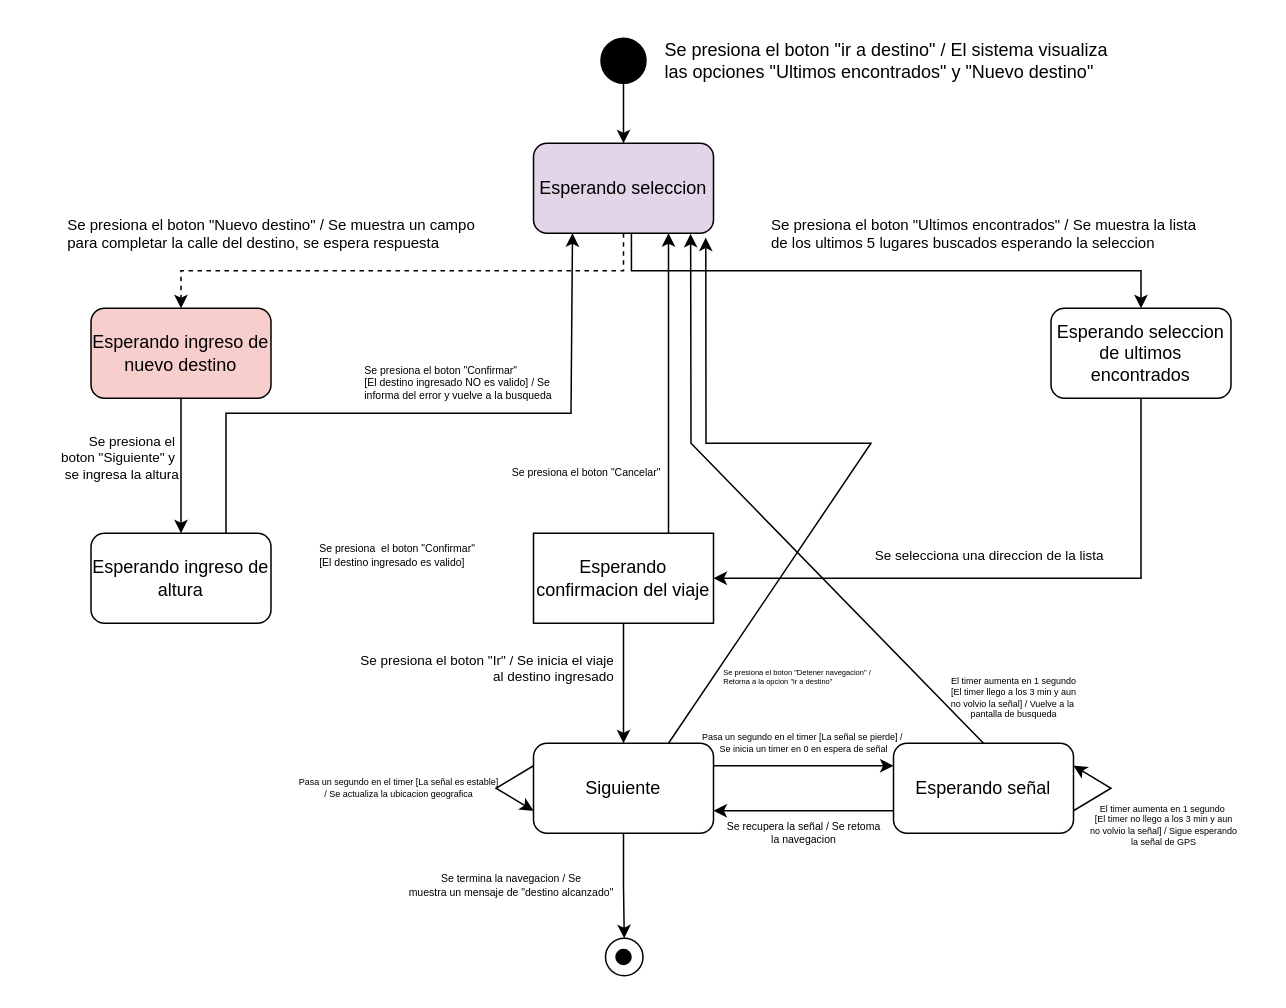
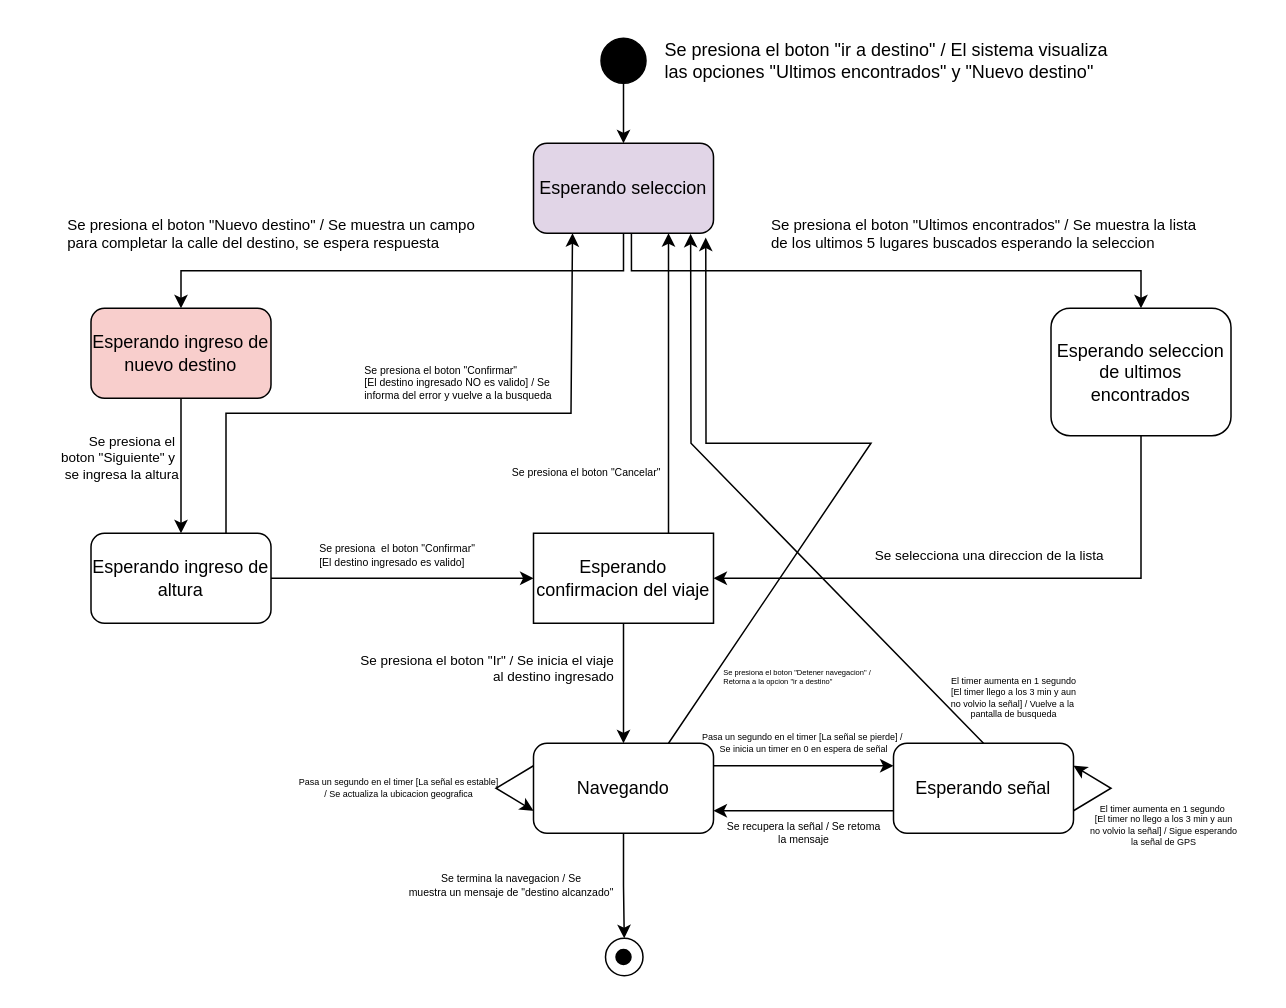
edge "Esperando seleccion" -> "Esperando ingreso de nuevo destino": style dashed -> solid
node "Esperando seleccion de ultimos encontrados": size 180x90 -> 180x128
edge "Esperando ingreso de altura" -> "Esperando confirmacion del viaje": added
node "Siguiente": label "Siguiente" -> "Navegando"
node "Se recupera la señal / Se retoma la navegacion": label "Se recupera la señal / Se retoma la navegacion" -> "Se recupera la señal / Se retoma la mensaje"
